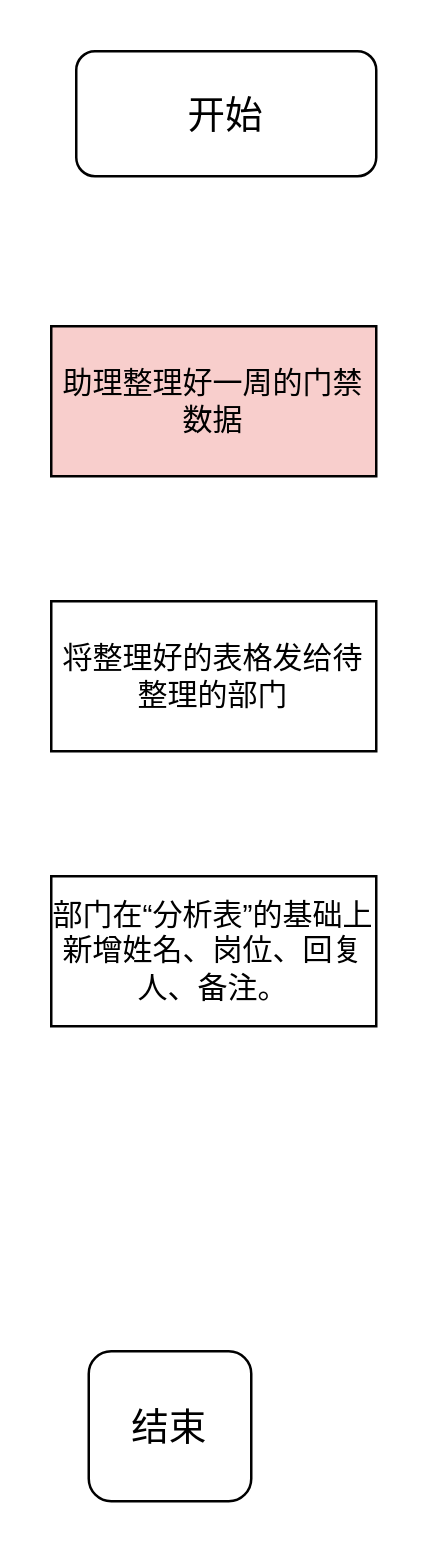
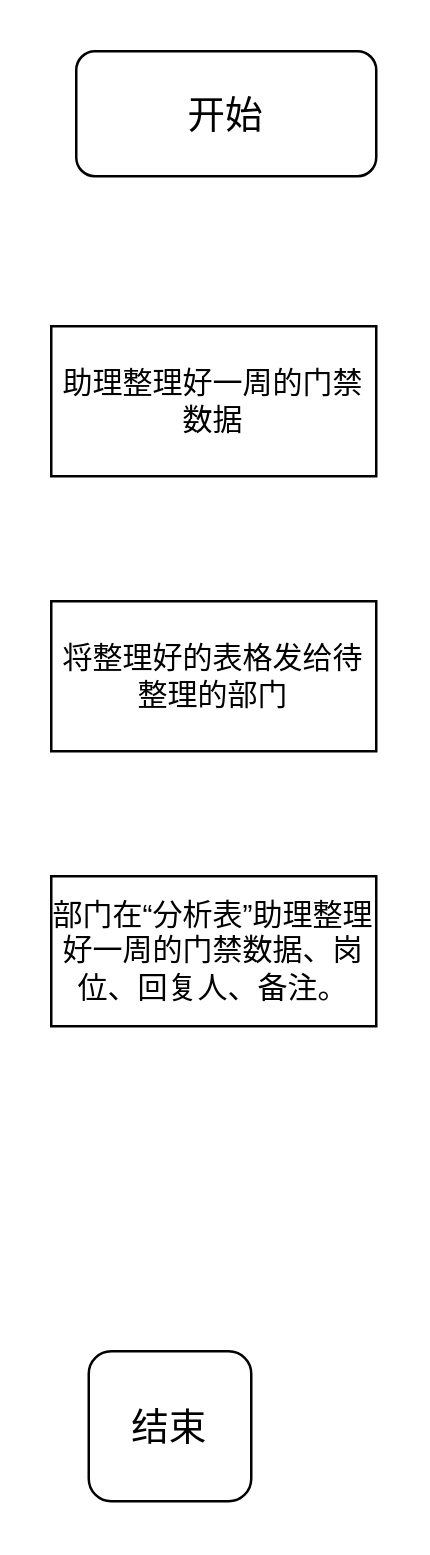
node "助理整理好一周的门禁数据": fillcolor #f8cecc -> #ffffff
node "部门在“分析表”的基础上新增姓名、岗位、回复人、备注。": label "部门在“分析表”的基础上新增姓名、岗位、回复人、备注。" -> "部门在“分析表”助理整理好一周的门禁数据、岗位、回复人、备注。"
